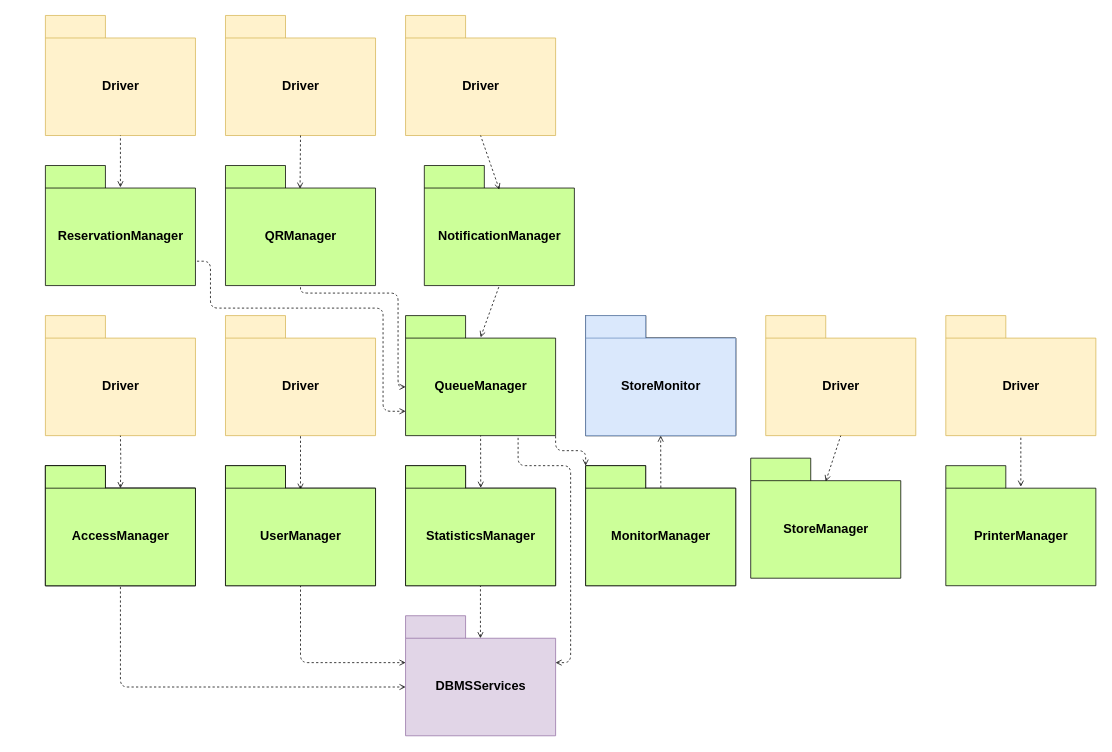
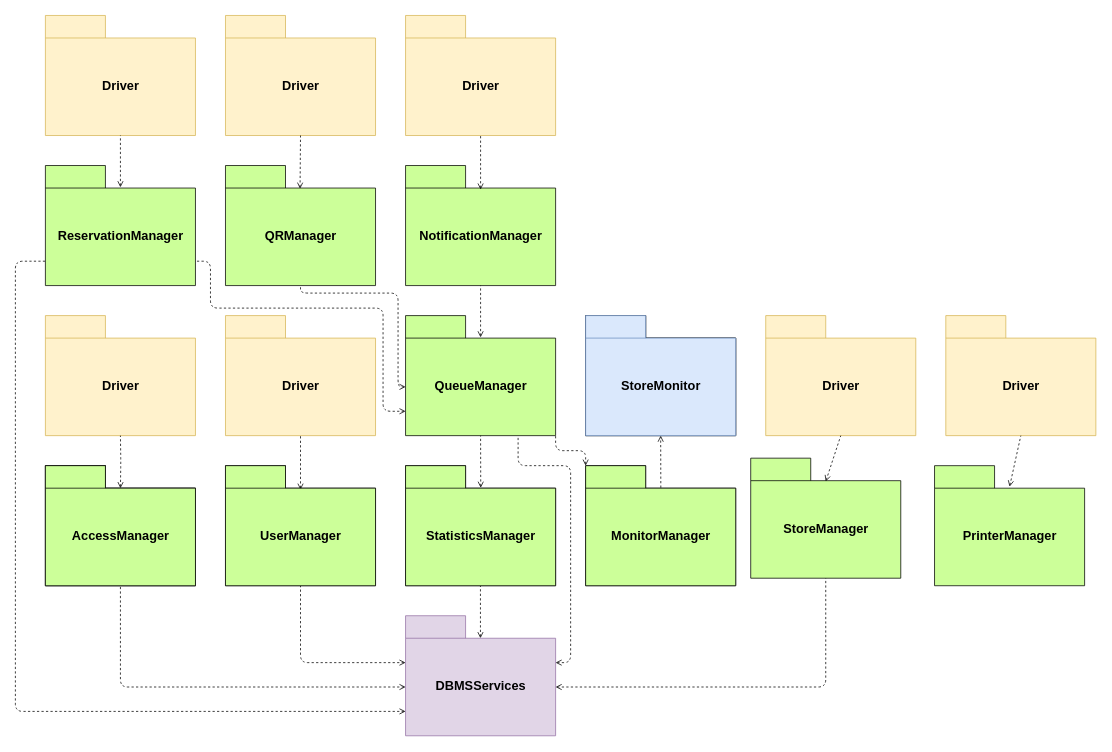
node "NotificationManager": moved (499, 225) -> (480, 225)
node "PrinterManager": moved (1020, 525) -> (1009, 525)
edge "StoreManager" -> "DBMSServices": added
edge "ReservationManager" -> "DBMSServices": added
